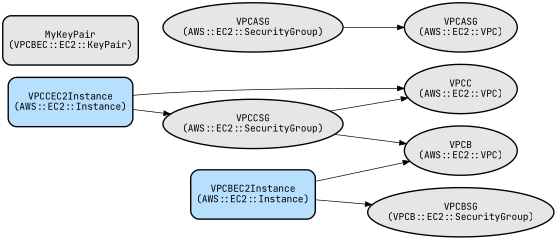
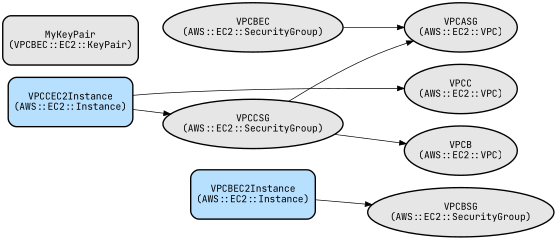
node "VPCASG (AWS::EC2::SecurityGroup)": label "VPCASG (AWS::EC2::SecurityGroup)" -> "VPCBEC (AWS::EC2::SecurityGroup)"
edge "VPCCSG (AWS::EC2::SecurityGroup)" -> "VPCC (AWS::EC2::VPC)": now "VPCCSG (AWS::EC2::SecurityGroup)" -> "VPCASG (AWS::EC2::VPC)"
edge "VPCBEC2Instance (AWS::EC2::Instance)" -> "VPCB (AWS::EC2::VPC)": removed
node "VPCBSG (VPCB::EC2::SecurityGroup)": label "VPCBSG (VPCB::EC2::SecurityGroup)" -> "VPCBSG (AWS::EC2::SecurityGroup)"
